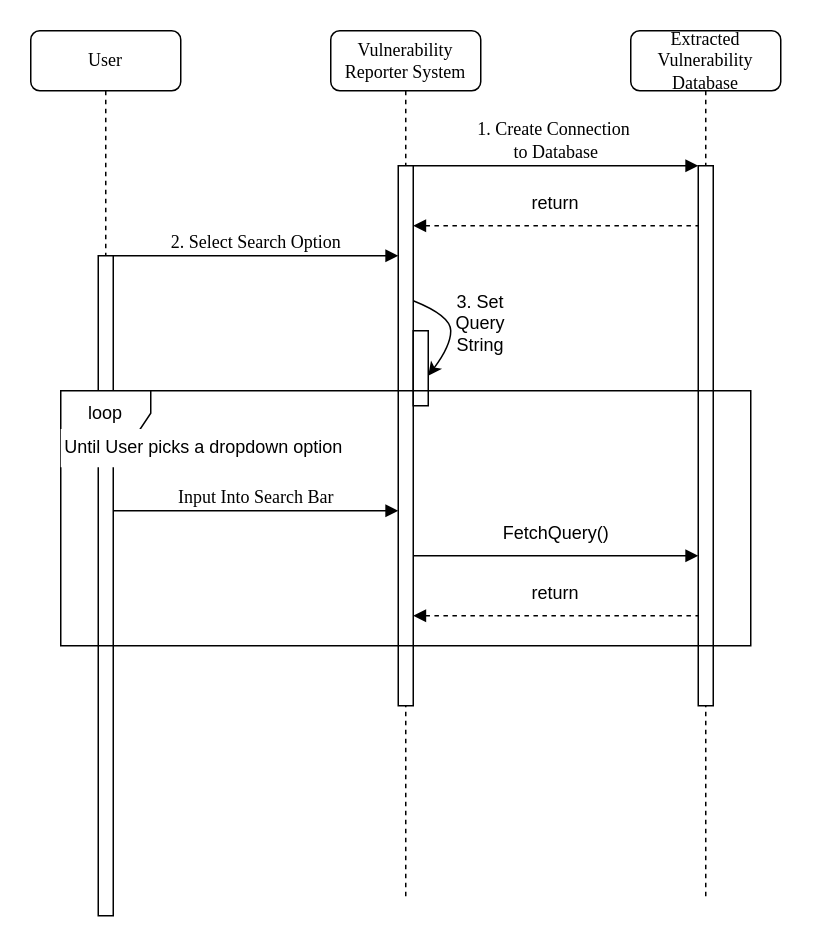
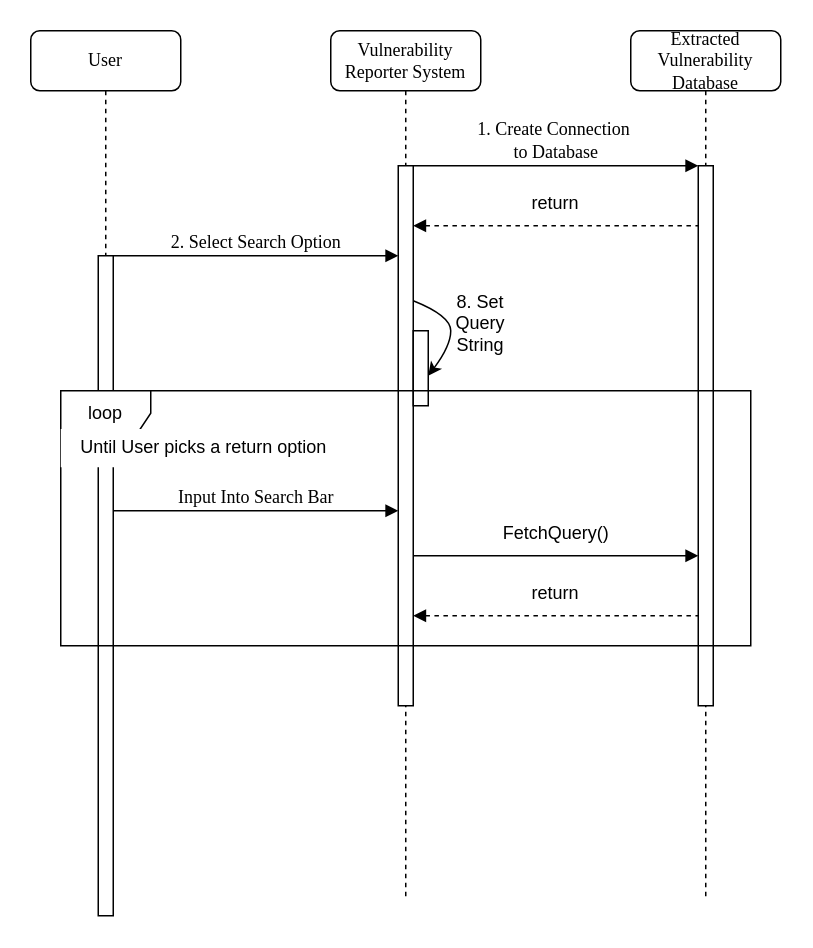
node "3. Set Query String": label "3. Set Query String" -> "8. Set Query String"
node "Until User picks a dropdown option": label "Until User picks a dropdown option" -> "Until User picks a return option"
